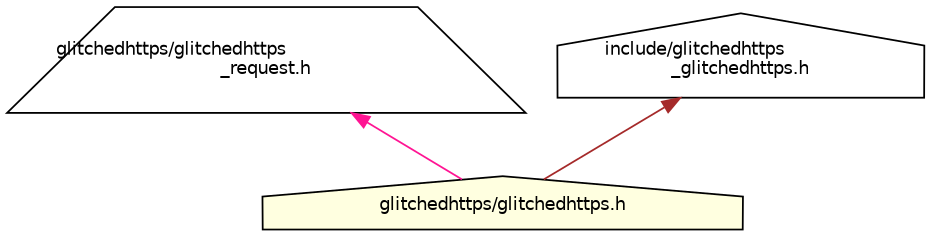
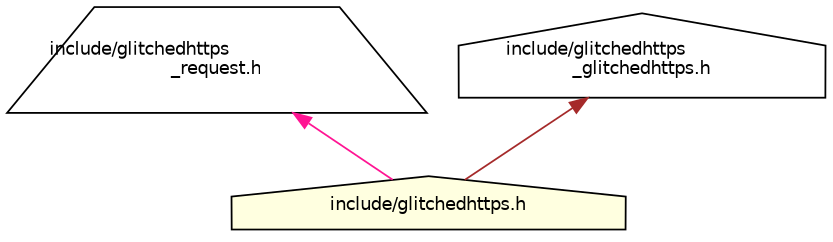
node "glitchedhttps/glitchedhttps _request.h": label "glitchedhttps/glitchedhttps _request.h" -> "include/glitchedhttps _request.h"
node "glitchedhttps/glitchedhttps.h": label "glitchedhttps/glitchedhttps.h" -> "include/glitchedhttps.h"
